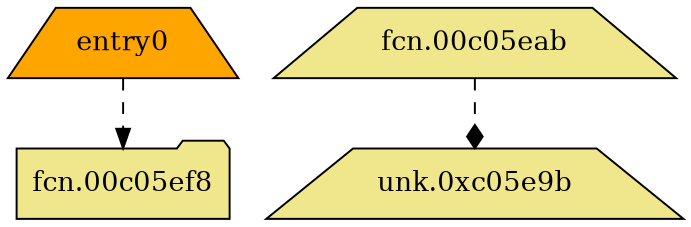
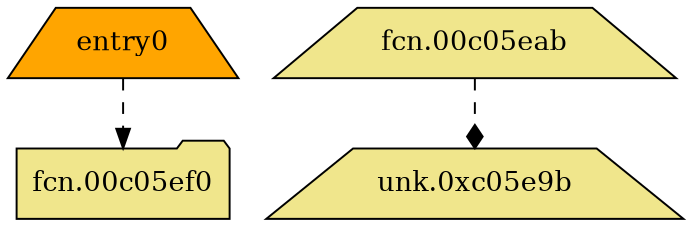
node "fcn.00c05ef8": label "fcn.00c05ef8" -> "fcn.00c05ef0"
